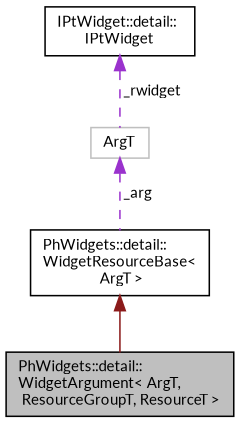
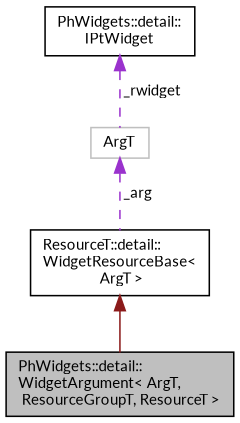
node "IPtWidget::detail:: IPtWidget": label "IPtWidget::detail:: IPtWidget" -> "PhWidgets::detail:: IPtWidget"
node "PhWidgets::detail:: WidgetResourceBase< ArgT >": label "PhWidgets::detail:: WidgetResourceBase< ArgT >" -> "ResourceT::detail:: WidgetResourceBase< ArgT >"
